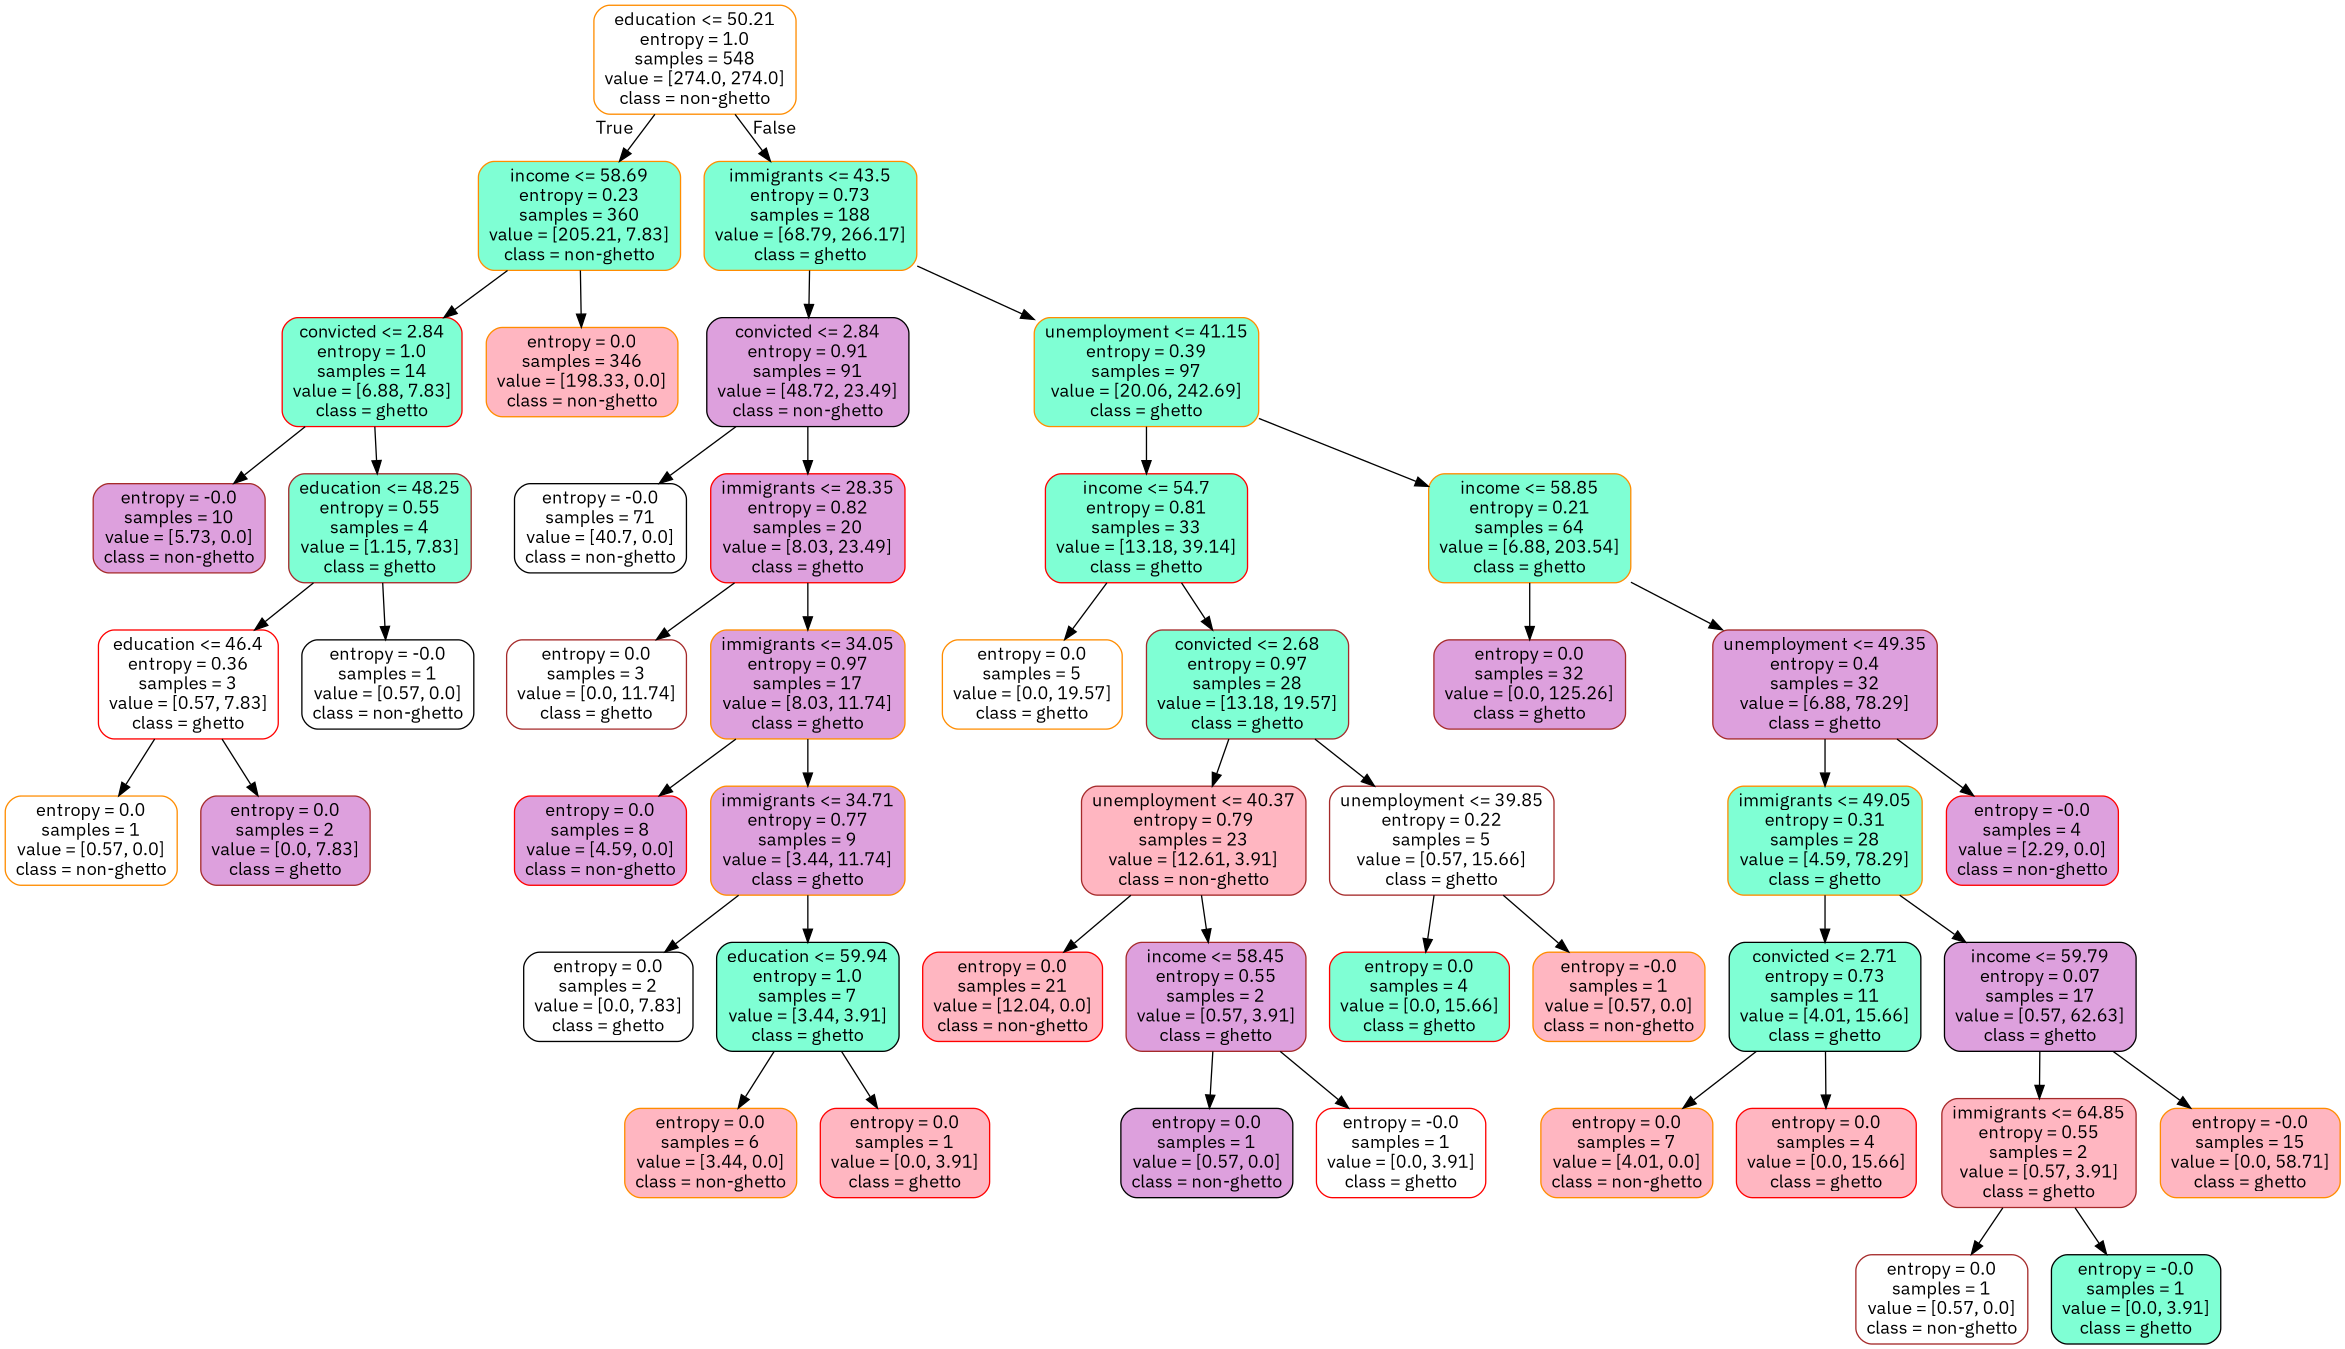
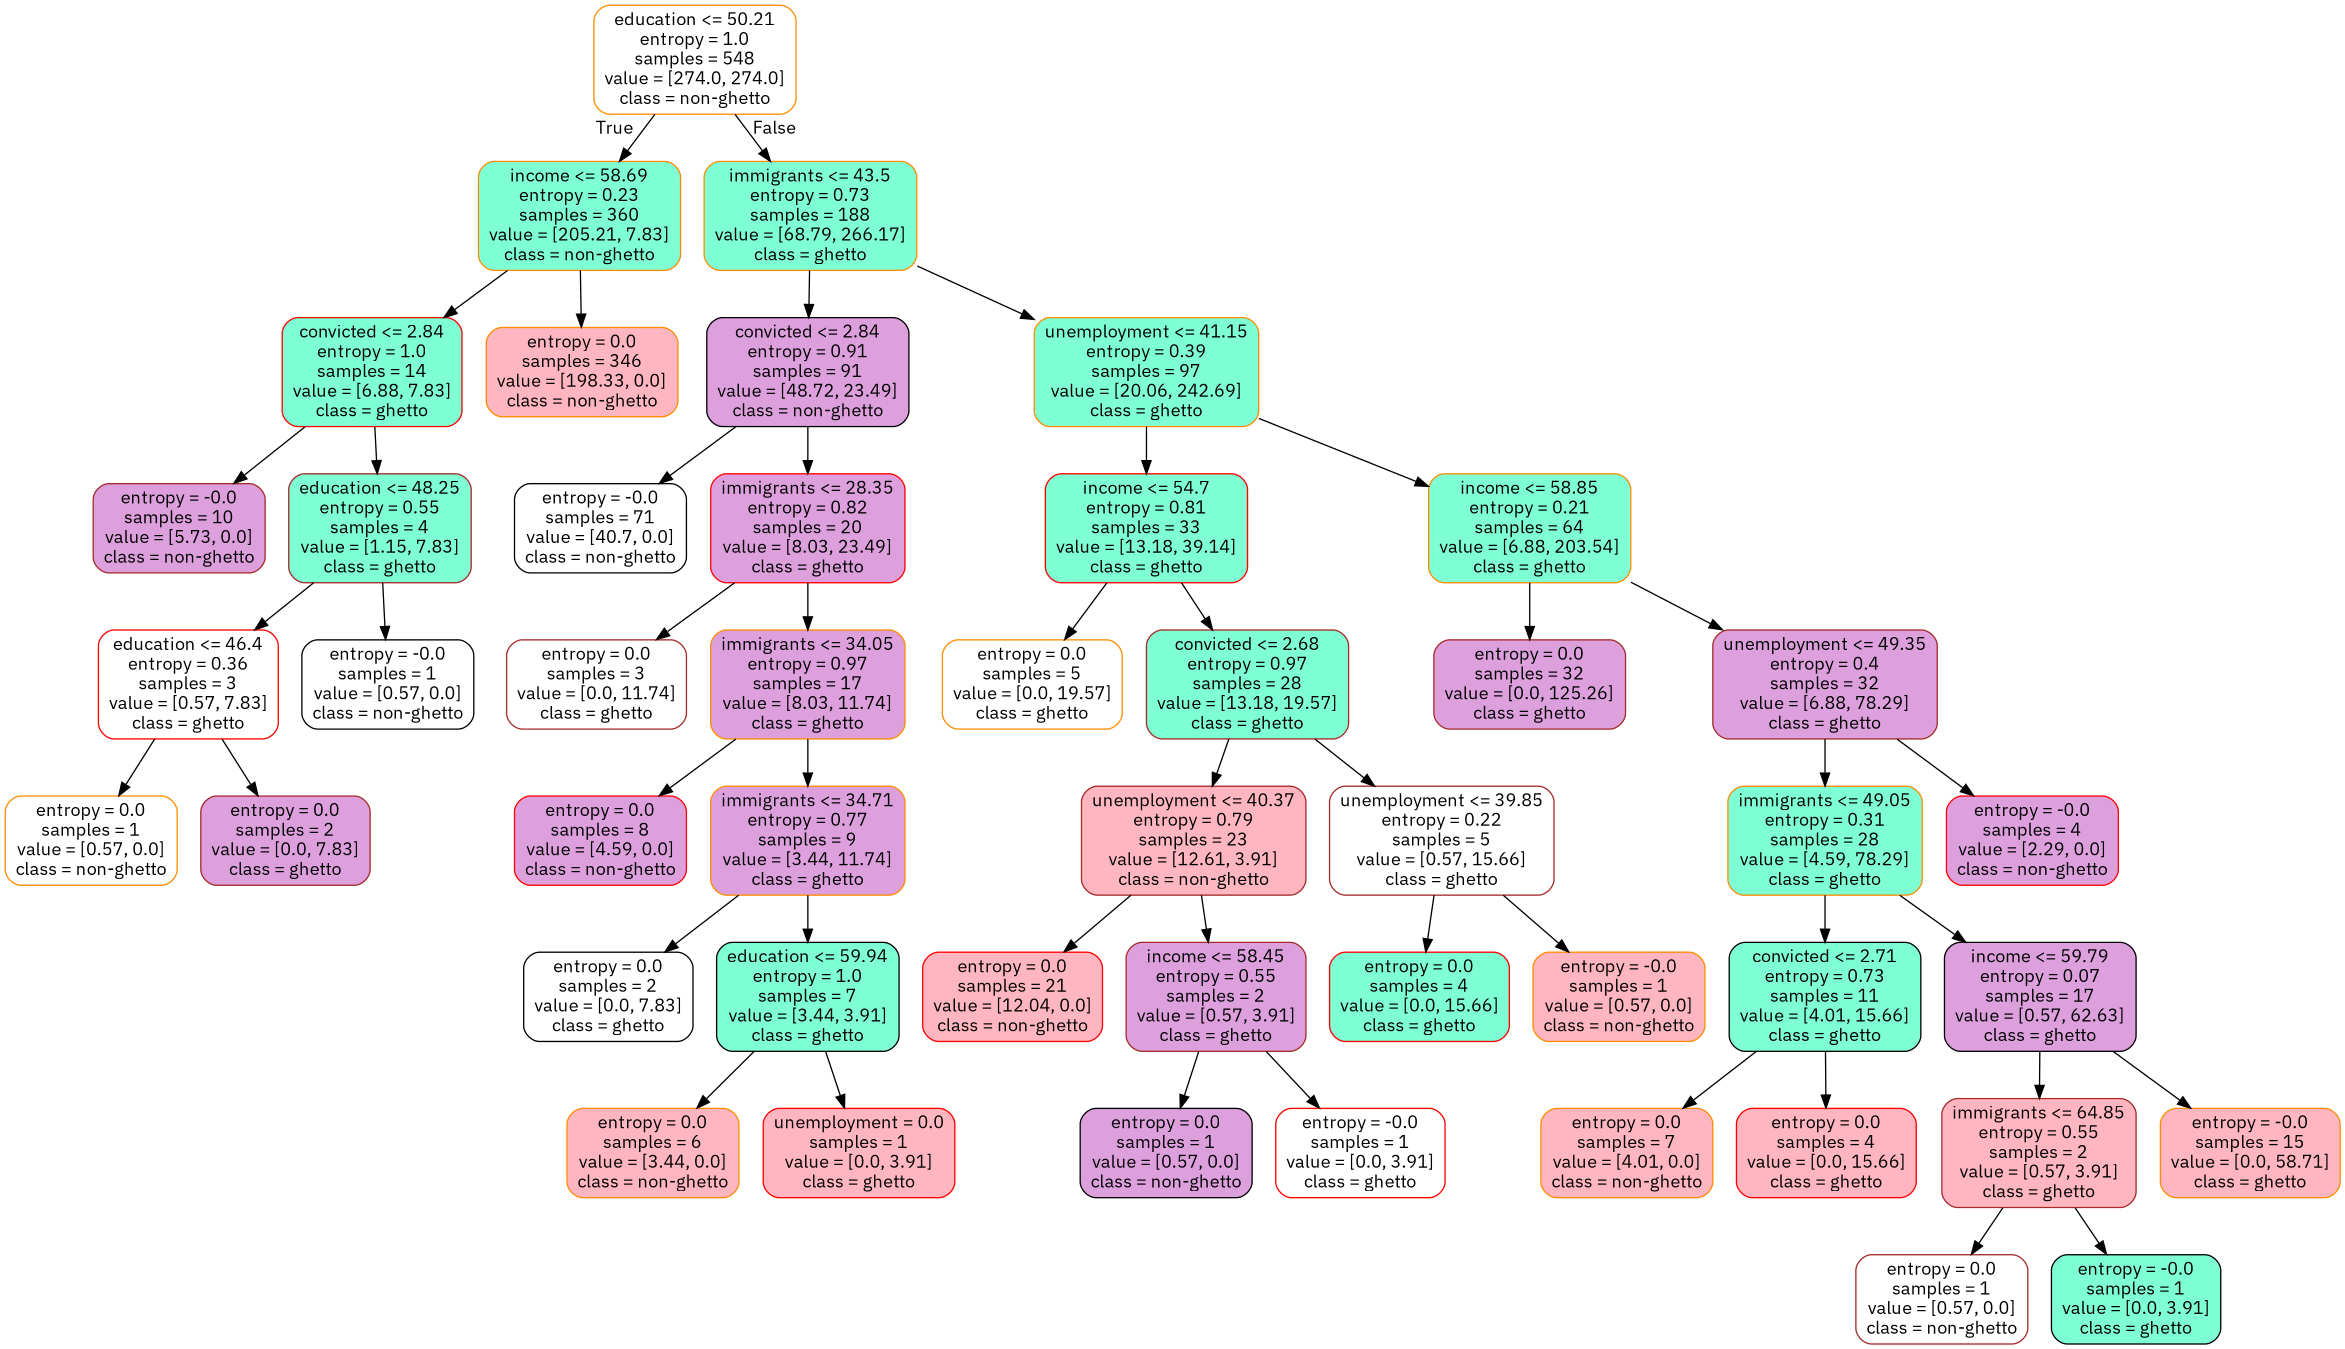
node "entropy = 0.0 samples = 1 value = [0.0, 3.91] class = ghetto": label "entropy = 0.0 samples = 1 value = [0.0, 3.91] class = ghetto" -> "unemployment = 0.0 samples = 1 value = [0.0, 3.91] class = ghetto"
